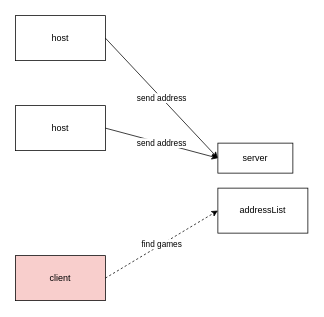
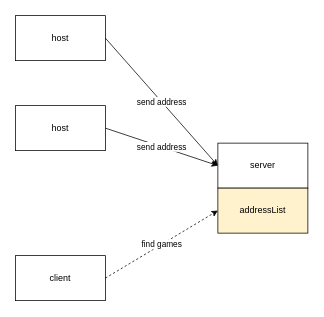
node "server": size 75x30 -> 90x45
node "addressList": fillcolor #ffffff -> #fff2cc
node "client": fillcolor #f8cecc -> #ffffff
